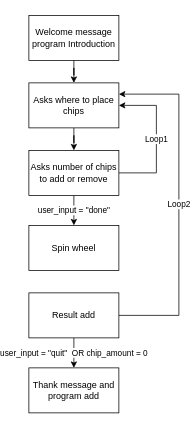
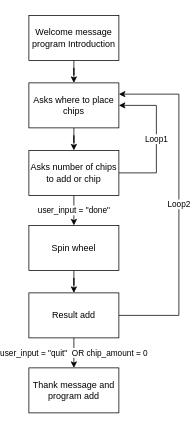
node "Asks number of chips to add or remove": label "Asks number of chips to add or remove" -> "Asks number of chips to add or chip"
edge "Spin wheel" -> "Result add": added
